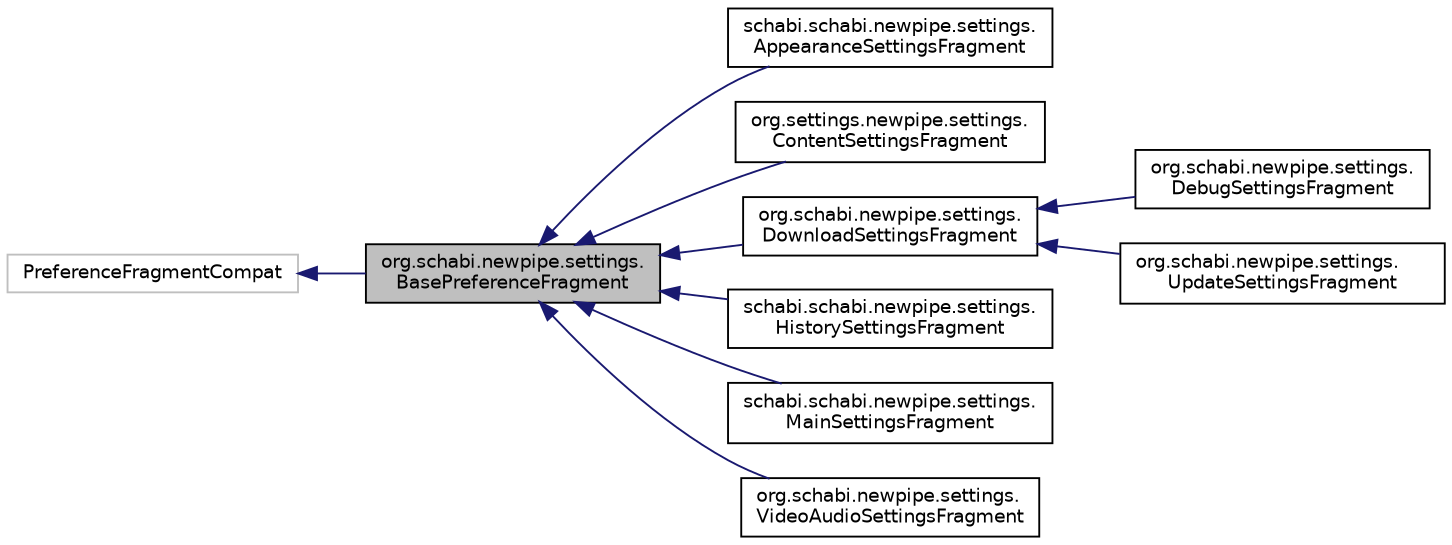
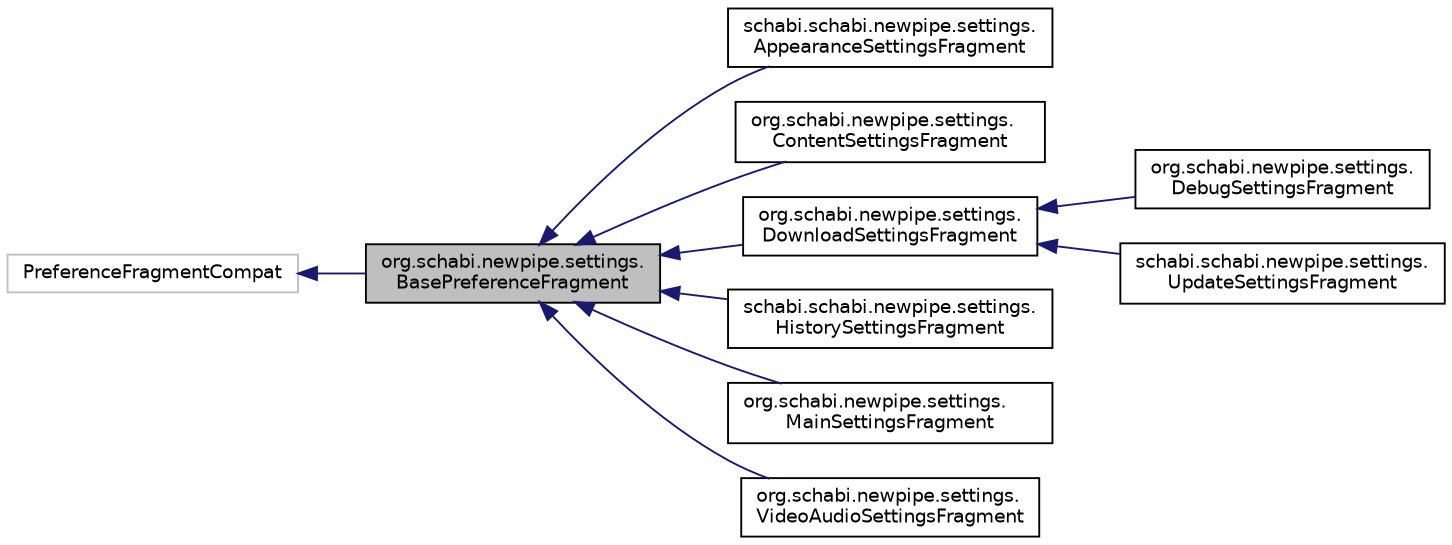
node "org.settings.newpipe.settings. ContentSettingsFragment": label "org.settings.newpipe.settings. ContentSettingsFragment" -> "org.schabi.newpipe.settings. ContentSettingsFragment"
node "org.schabi.newpipe.settings. UpdateSettingsFragment": label "org.schabi.newpipe.settings. UpdateSettingsFragment" -> "schabi.schabi.newpipe.settings. UpdateSettingsFragment"
node "schabi.schabi.newpipe.settings. MainSettingsFragment": label "schabi.schabi.newpipe.settings. MainSettingsFragment" -> "org.schabi.newpipe.settings. MainSettingsFragment"
